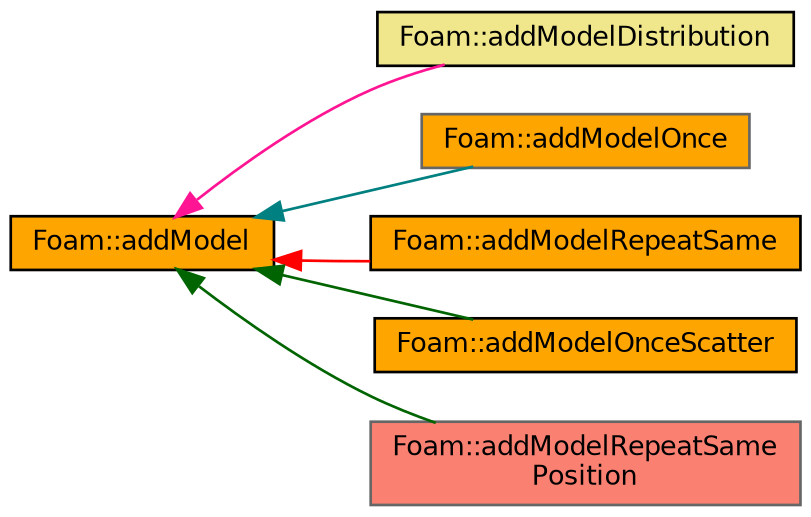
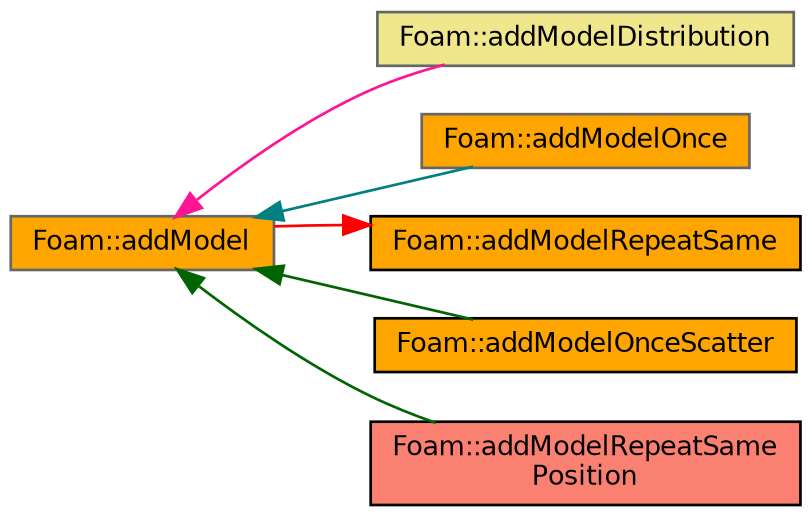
node "Foam::addModelDistribution": color black -> gray40
node "Foam::addModel": color black -> gray40
edge "Foam::addModelRepeatSame" -> "Foam::addModel": reversed
node "Foam::addModelRepeatSame Position": color gray40 -> black
